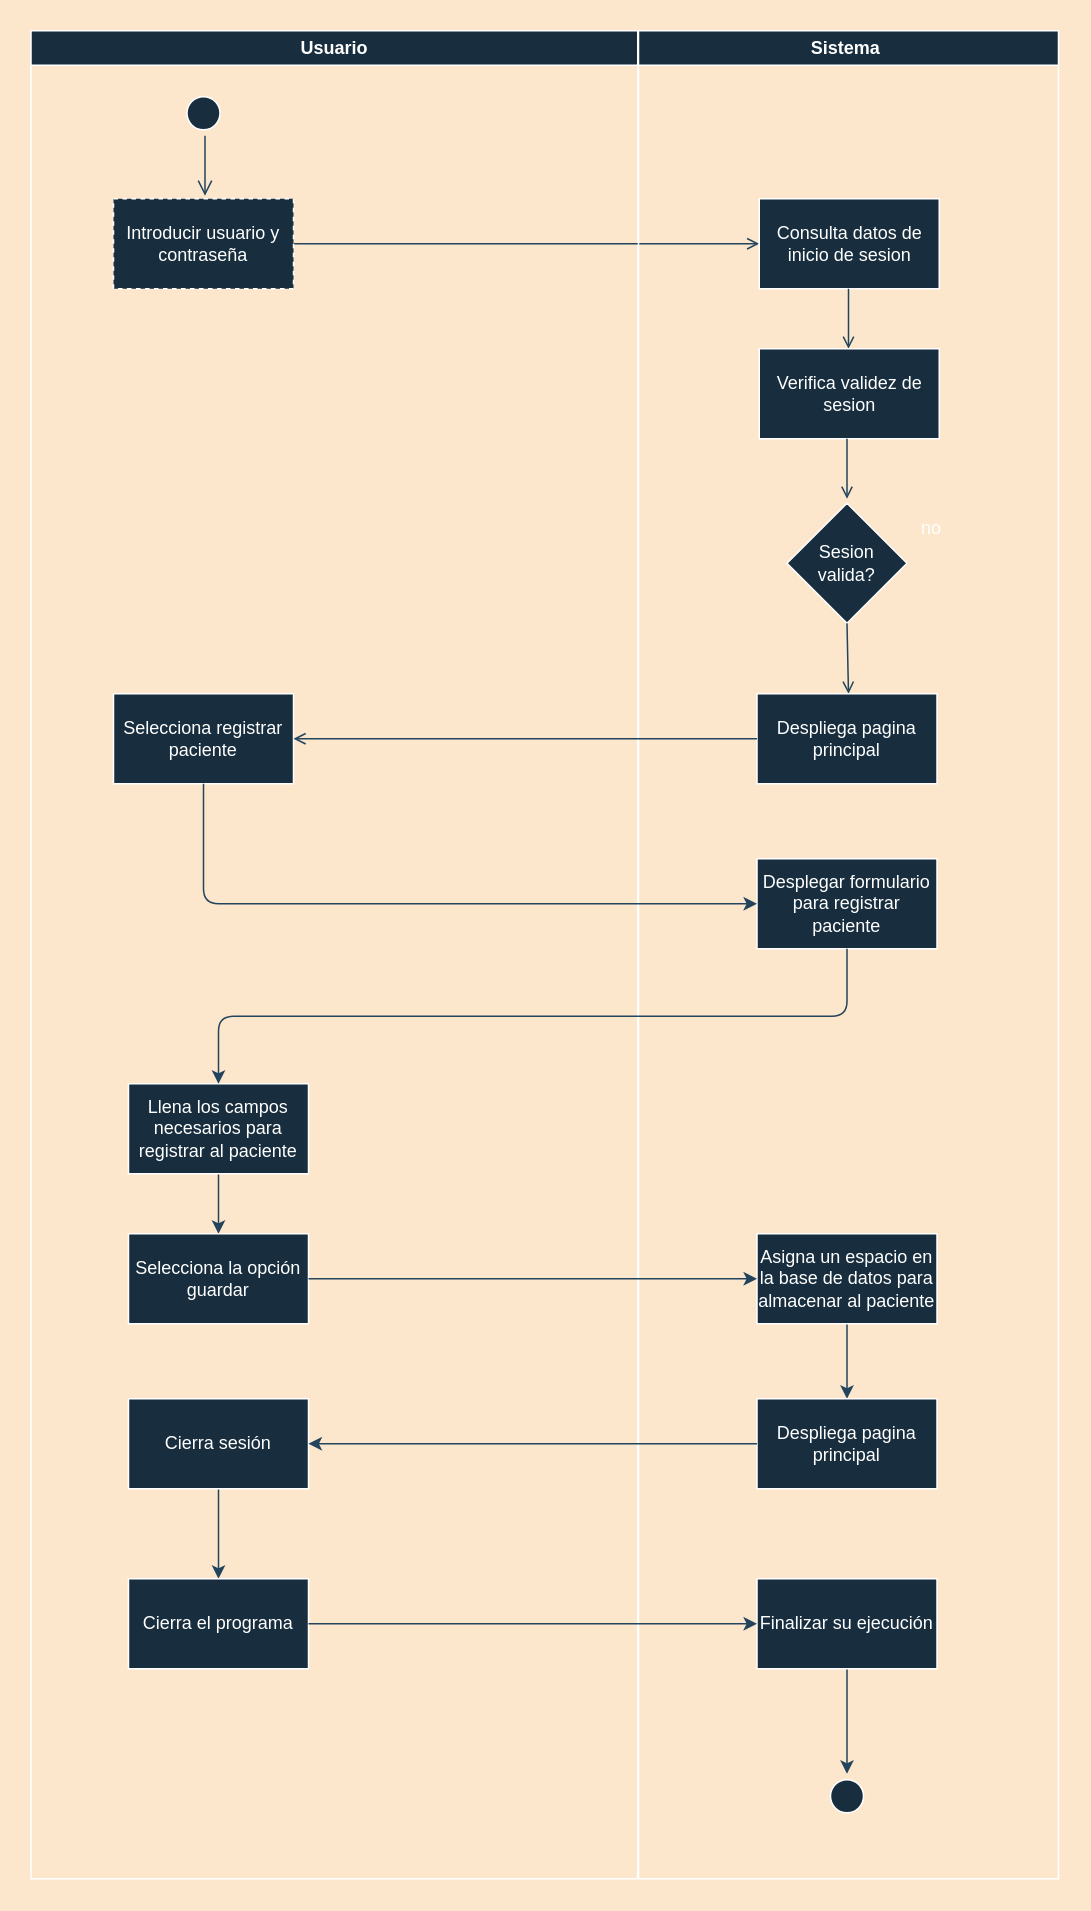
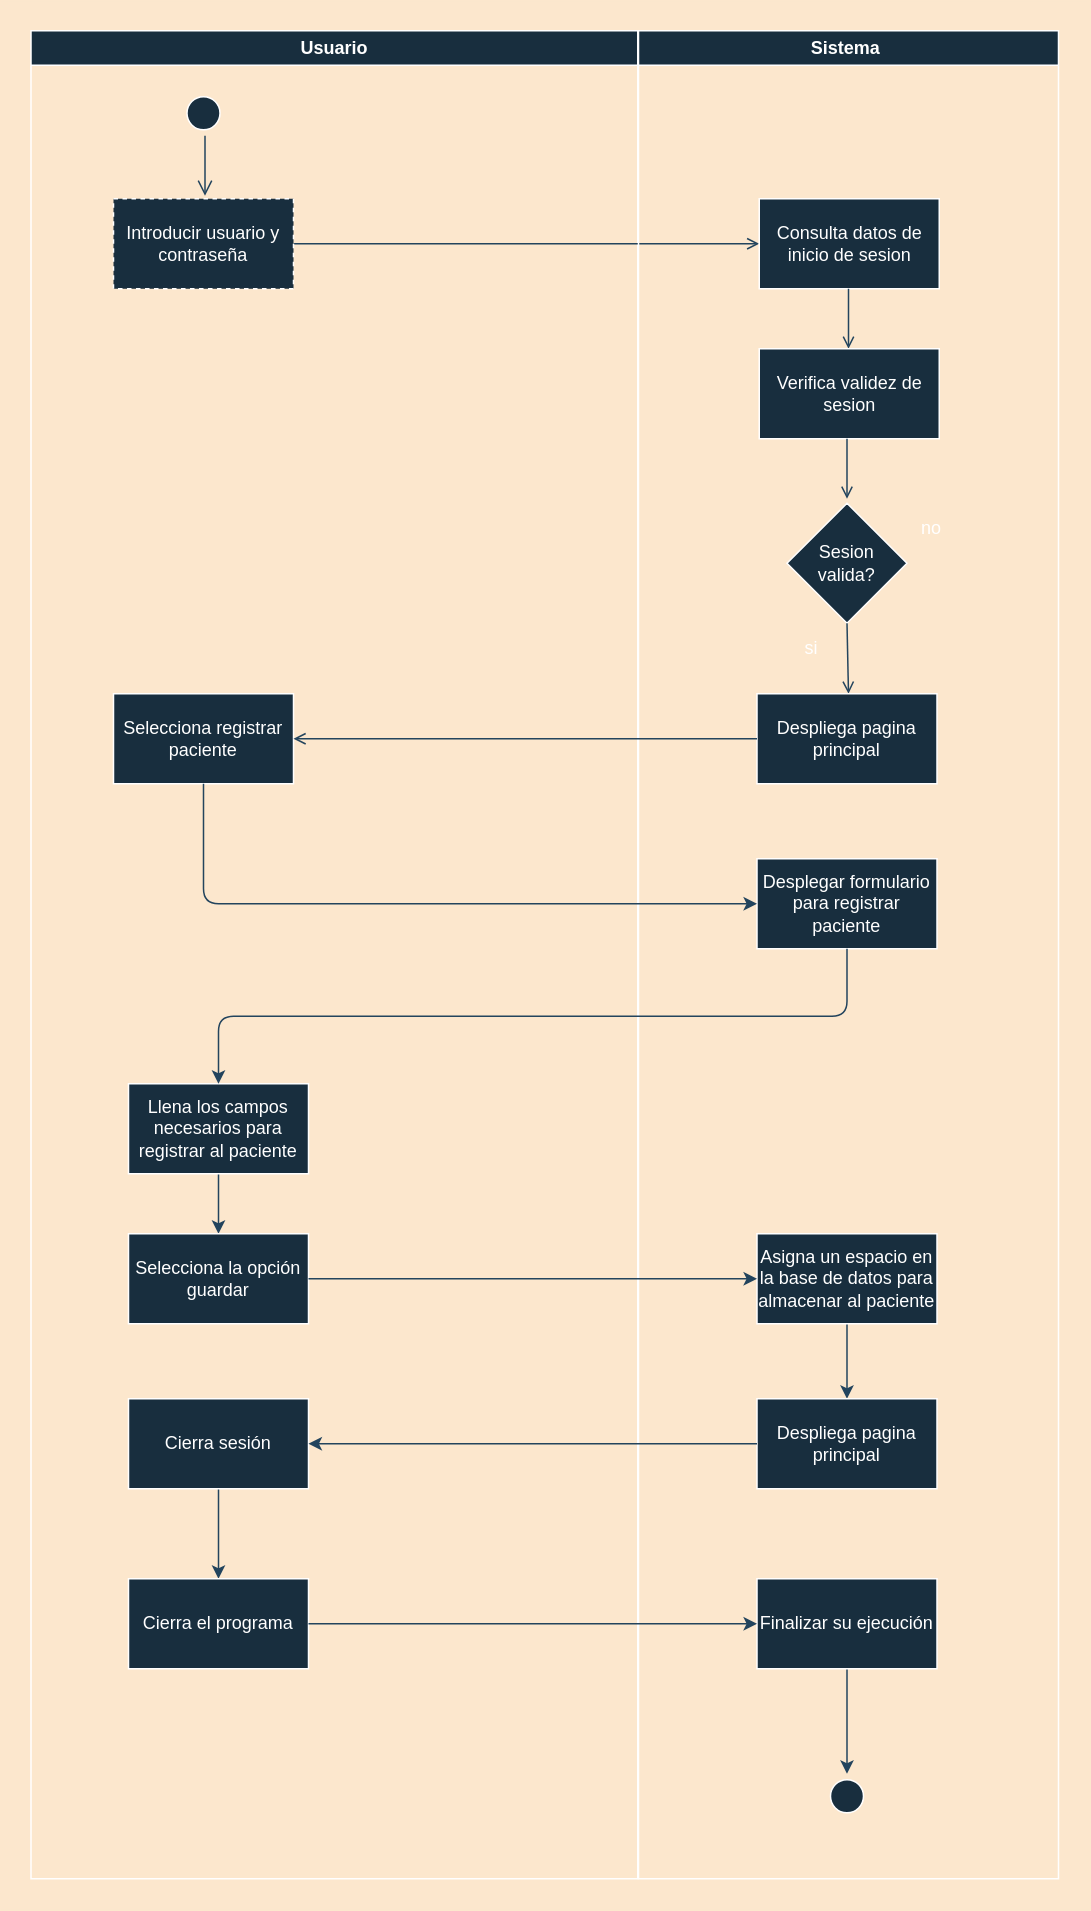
node "si": added
